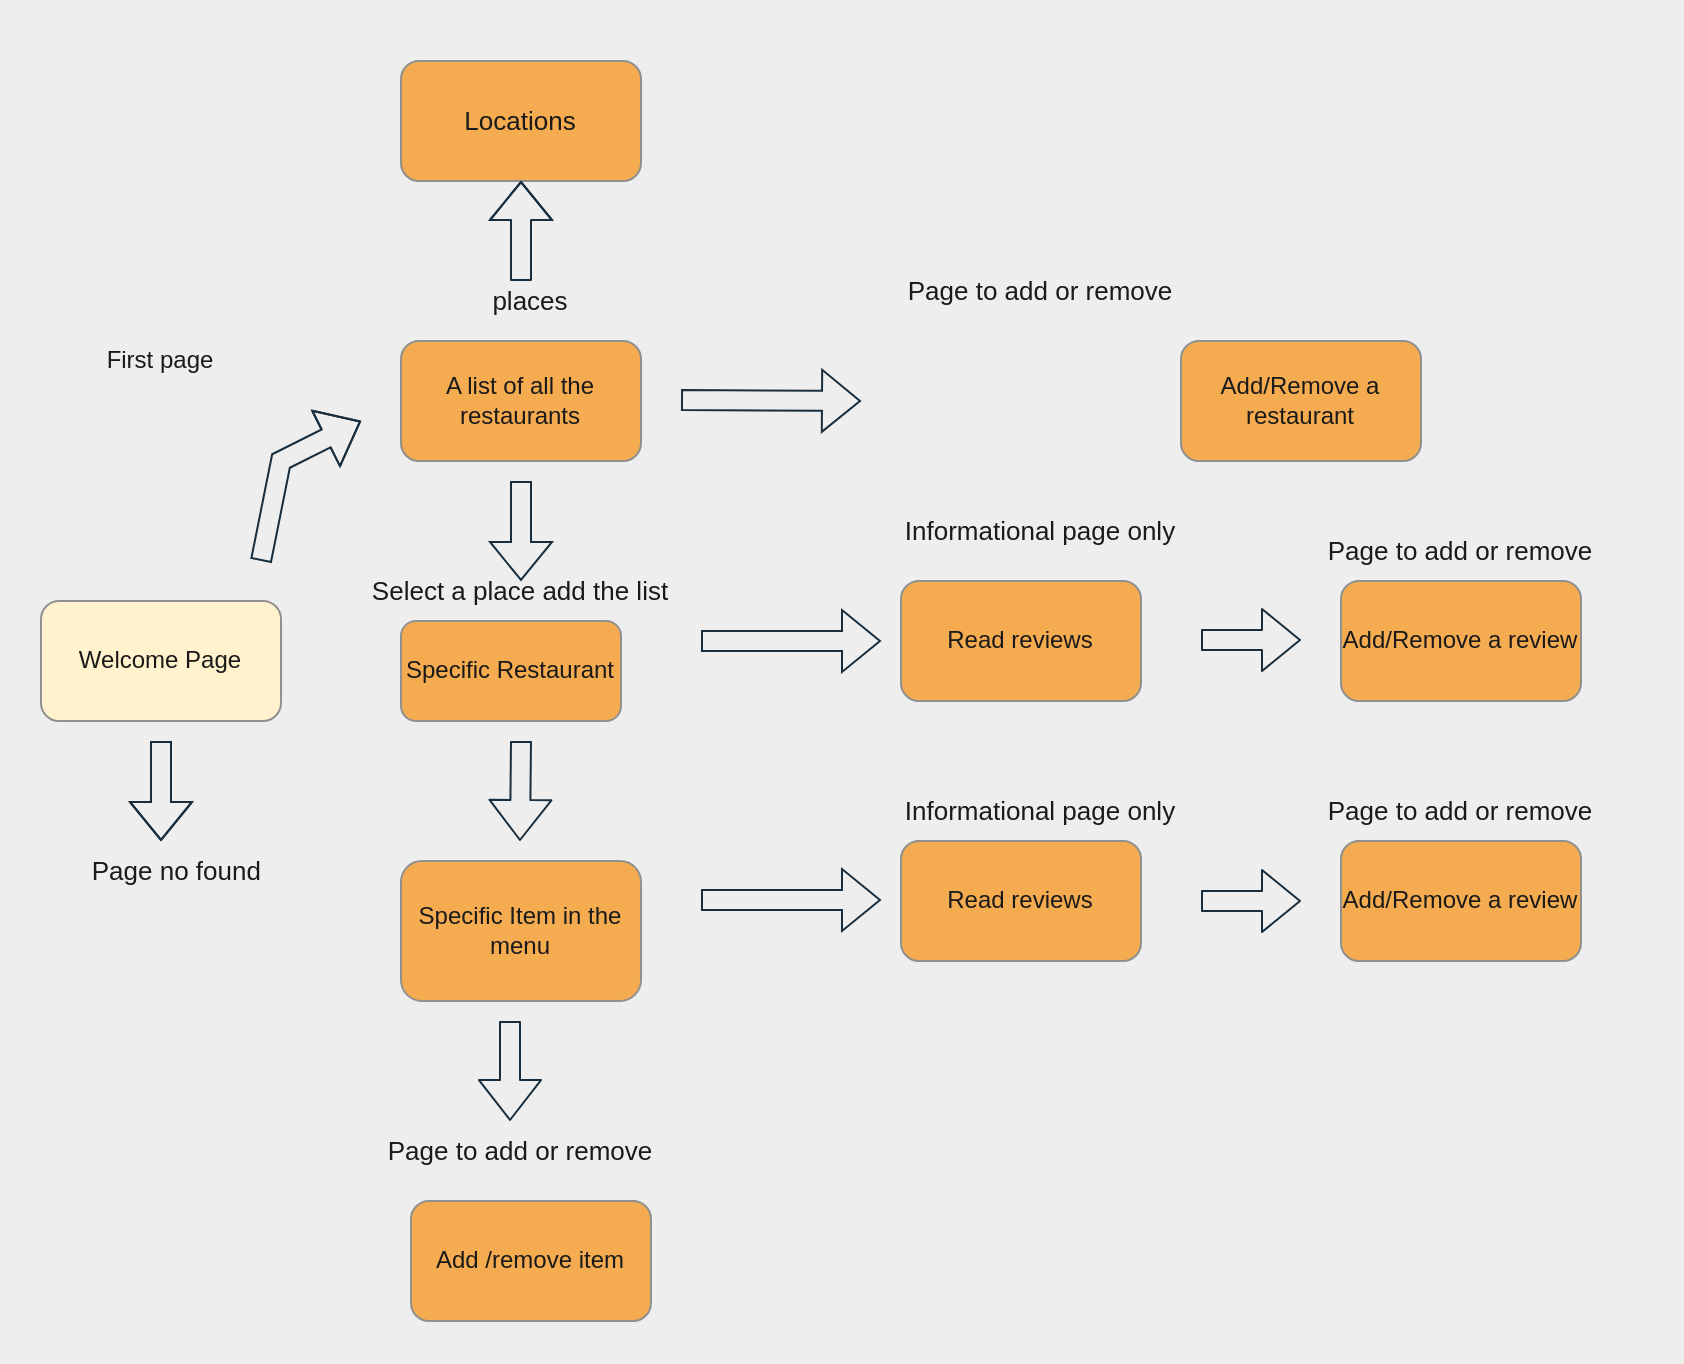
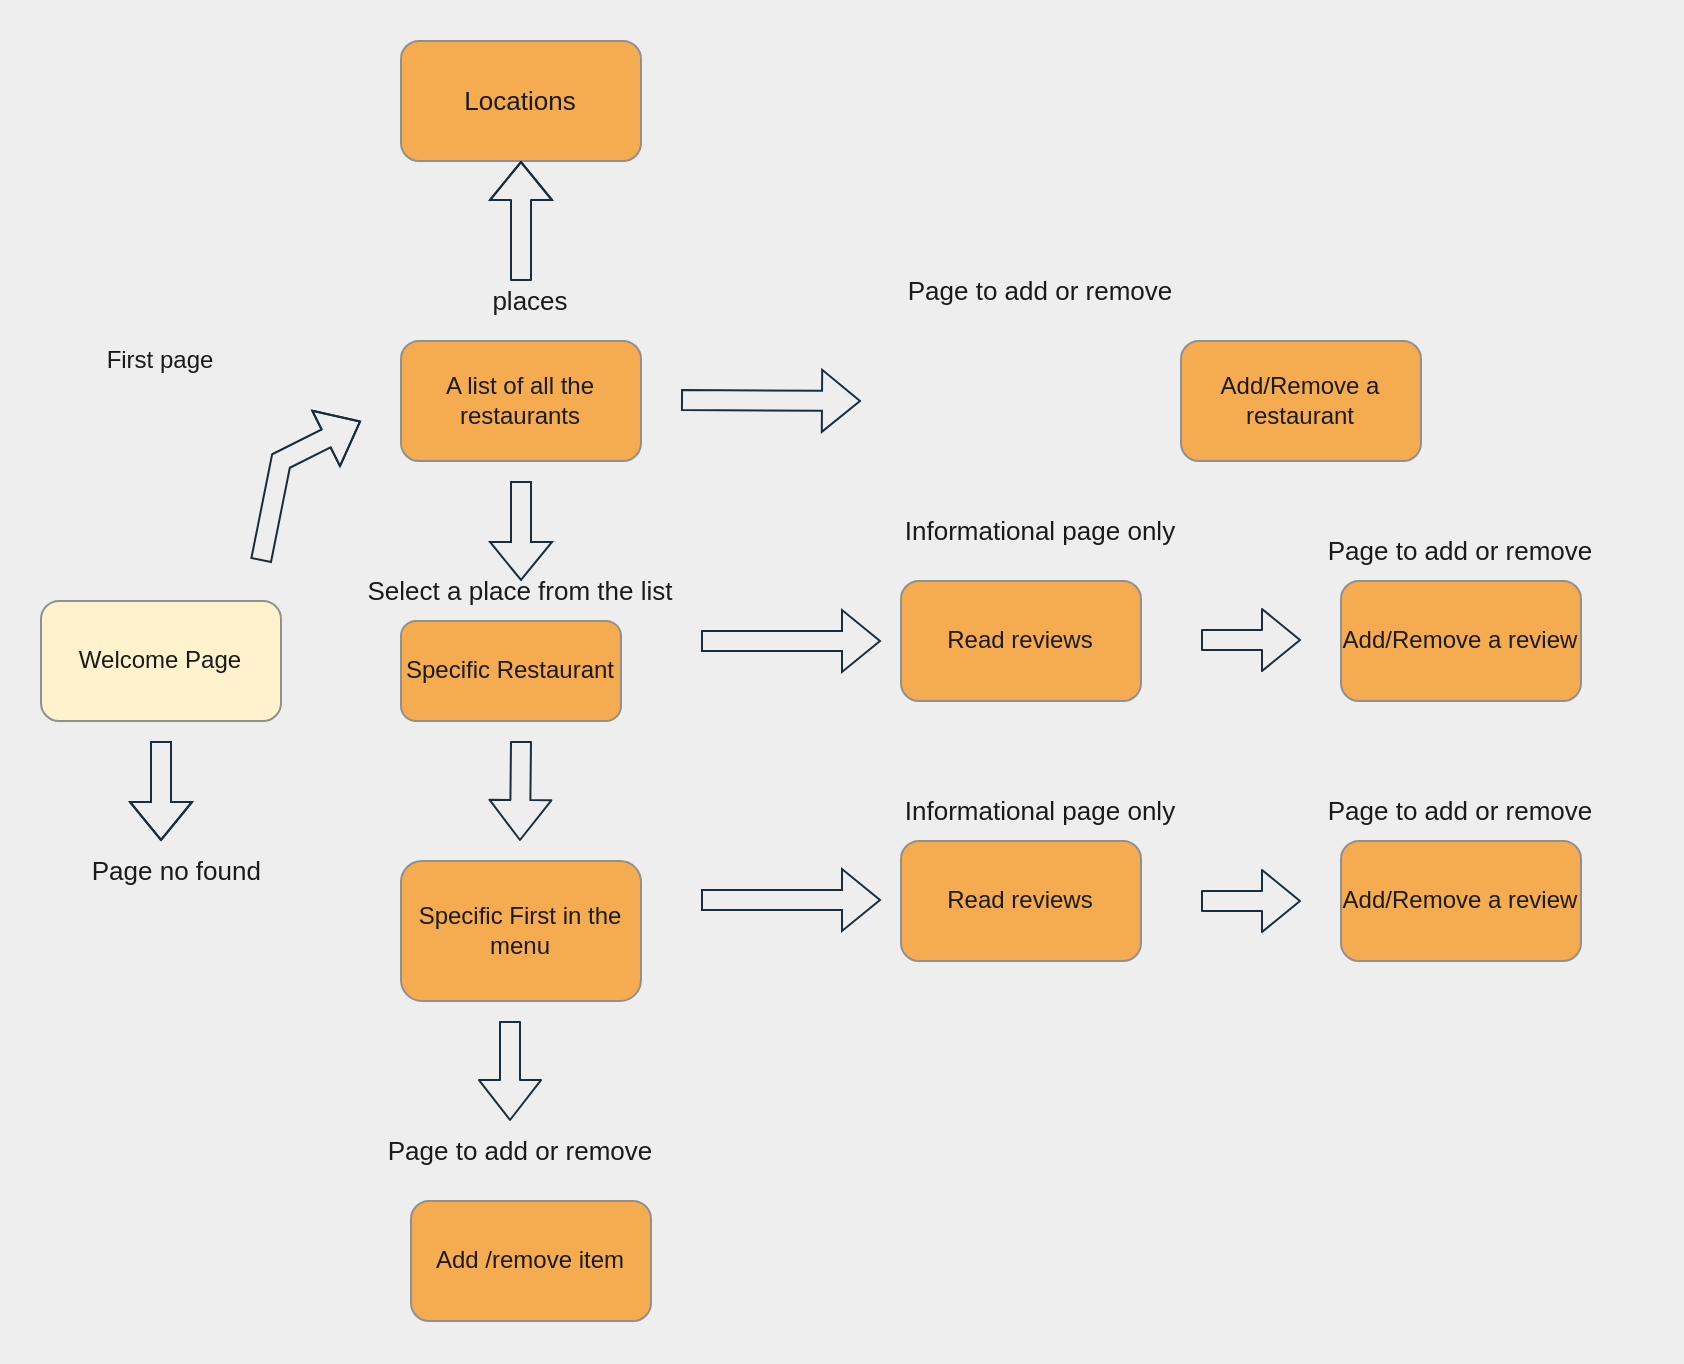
node "Locations": moved (521, 121) -> (521, 101)
node "Select a place add the list": label "Select a place add the list" -> "Select a place from the list"
node "Specific Item in the menu": label "Specific Item in the menu" -> "Specific First in the menu"
